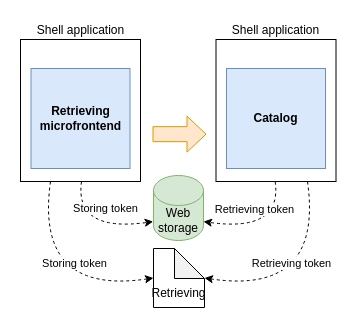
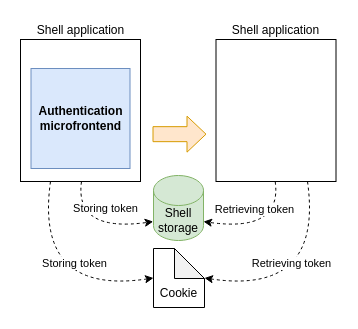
node "Retrieving microfrontend": label "Retrieving microfrontend" -> "Authentication microfrontend"
node "Catalog": removed
node "Web storage": label "Web storage" -> "Shell storage"
node "Retrieving": label "Retrieving" -> "Cookie"
